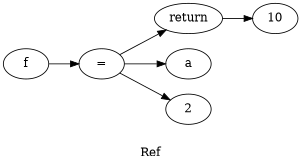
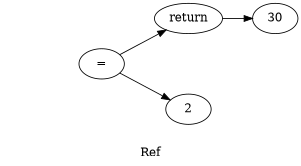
node "10": label "10" -> "30"
node "f": removed
node "a": removed
